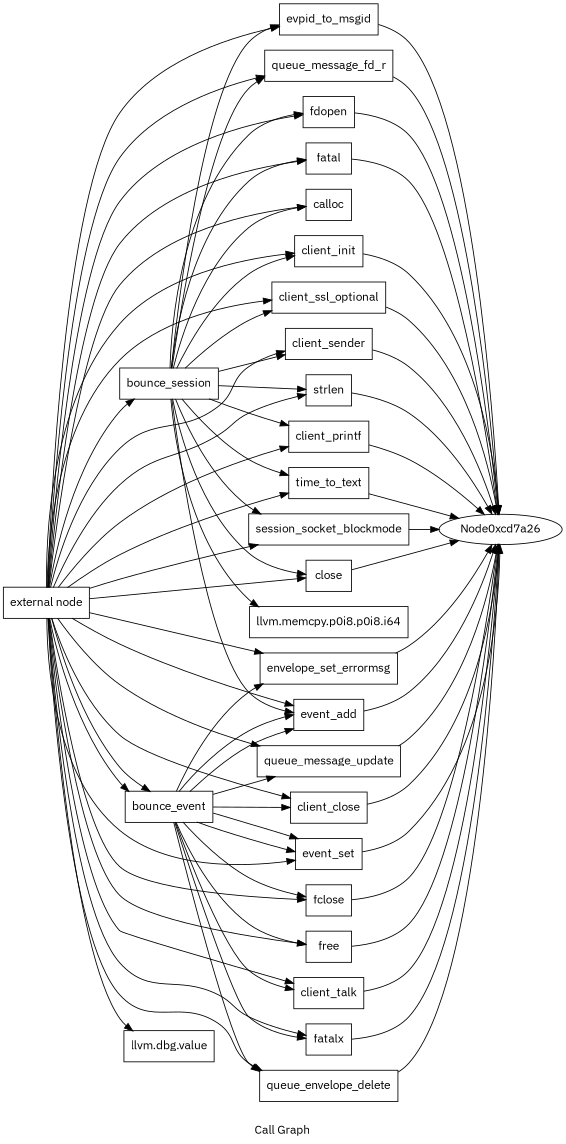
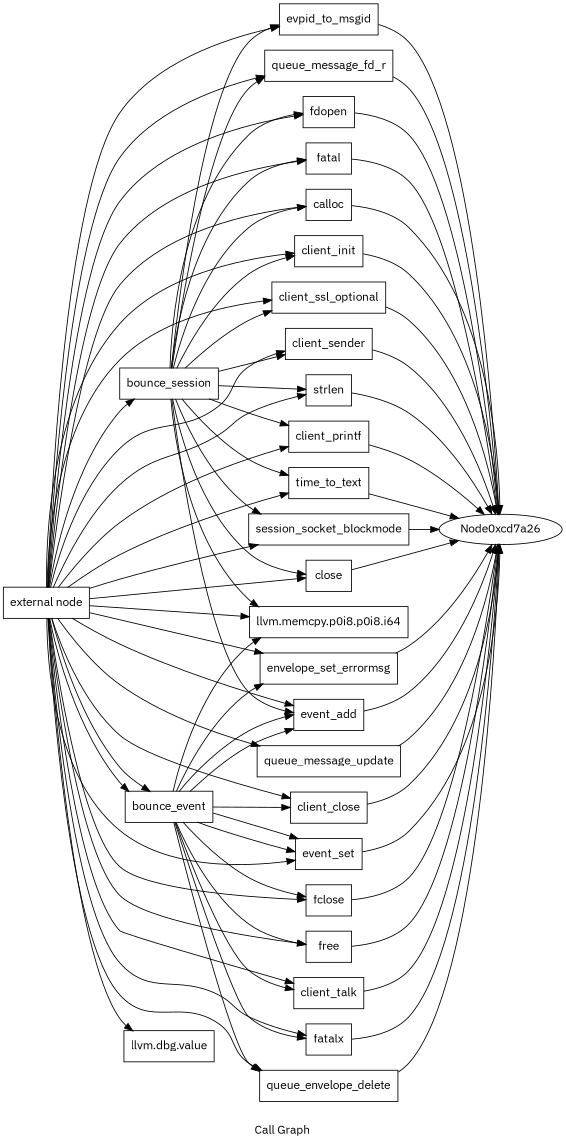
edge "calloc" -> "Node0xcd7a26": added
edge "external node" -> "llvm.memcpy.p0i8.p0i8.i64": added
edge "bounce_event" -> "queue_message_update": now "bounce_event" -> "llvm.memcpy.p0i8.p0i8.i64"
